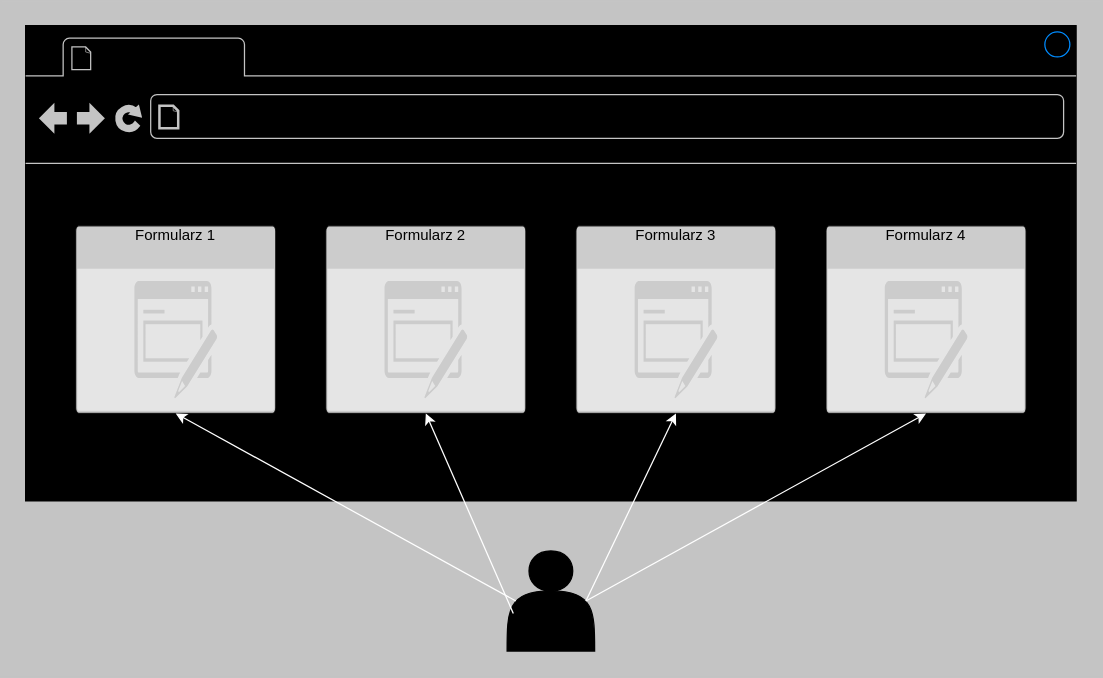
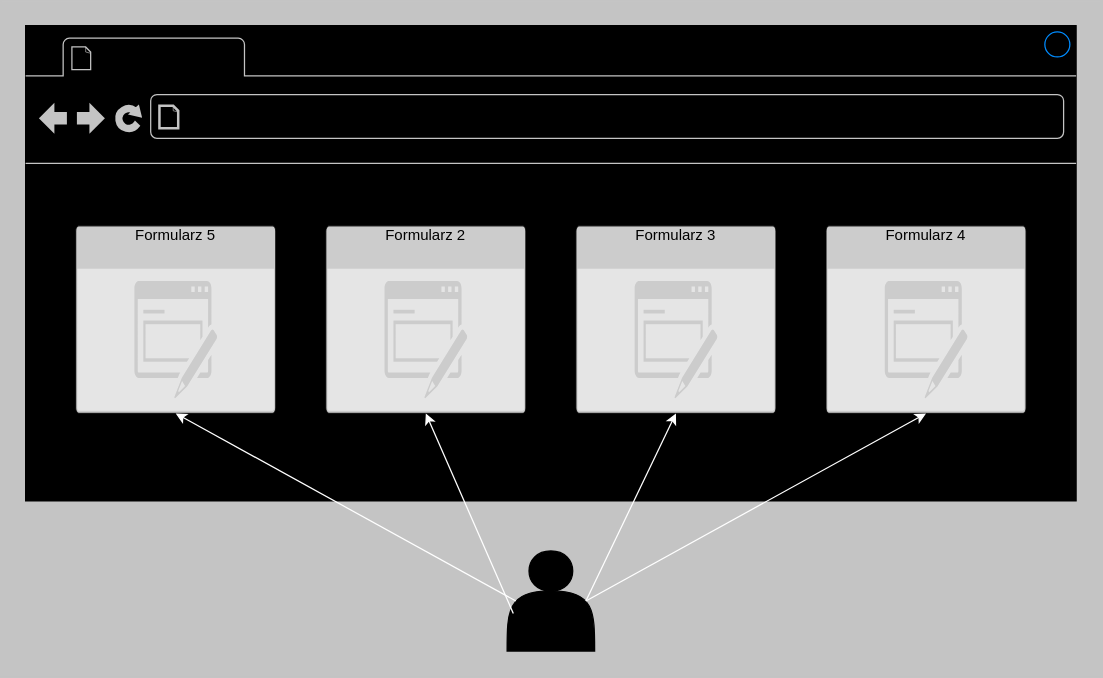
node "Formularz 1": label "Formularz 1" -> "Formularz 5"
